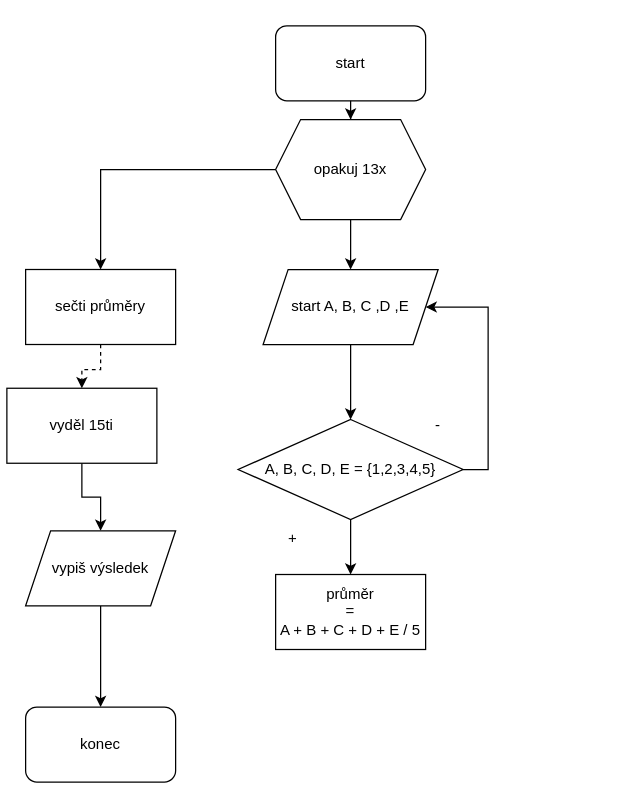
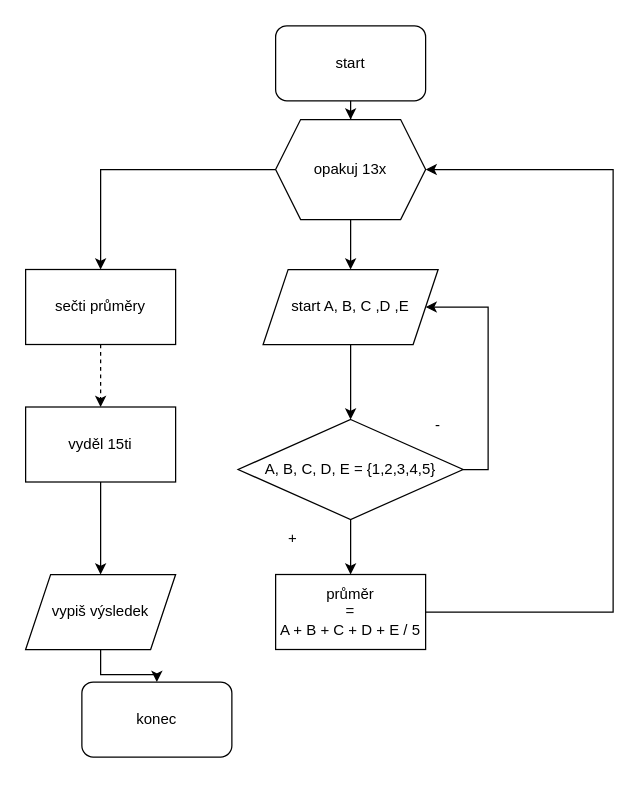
edge "průměr = A + B + C + D + E / 5" -> "opakuj 13x": added
node "vyděl 15ti": moved (82, 426) -> (101, 444)
node "vypiš výsledek": moved (101, 568) -> (101, 612)
node "konec": moved (101, 744) -> (157, 719)
